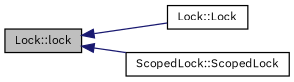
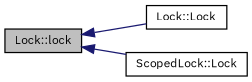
node "ScopedLock::ScopedLock": label "ScopedLock::ScopedLock" -> "ScopedLock::Lock"
